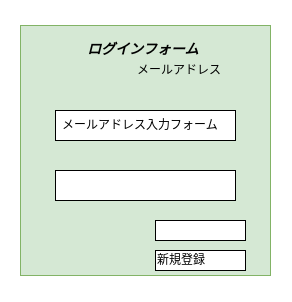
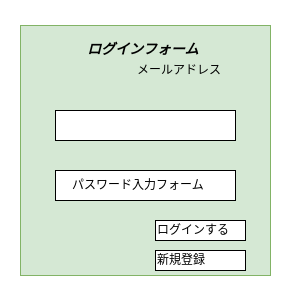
node "メールアドレス入力フォーム": removed
node "パスワード入力フォーム": added
node "ログインする": added
